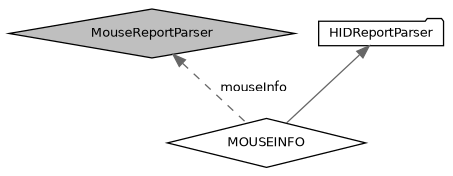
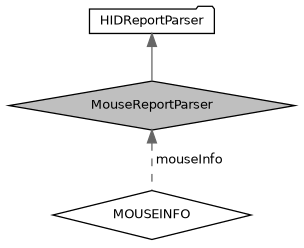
edge "MOUSEINFO" -> "HIDReportParser": now "MouseReportParser" -> "HIDReportParser"
